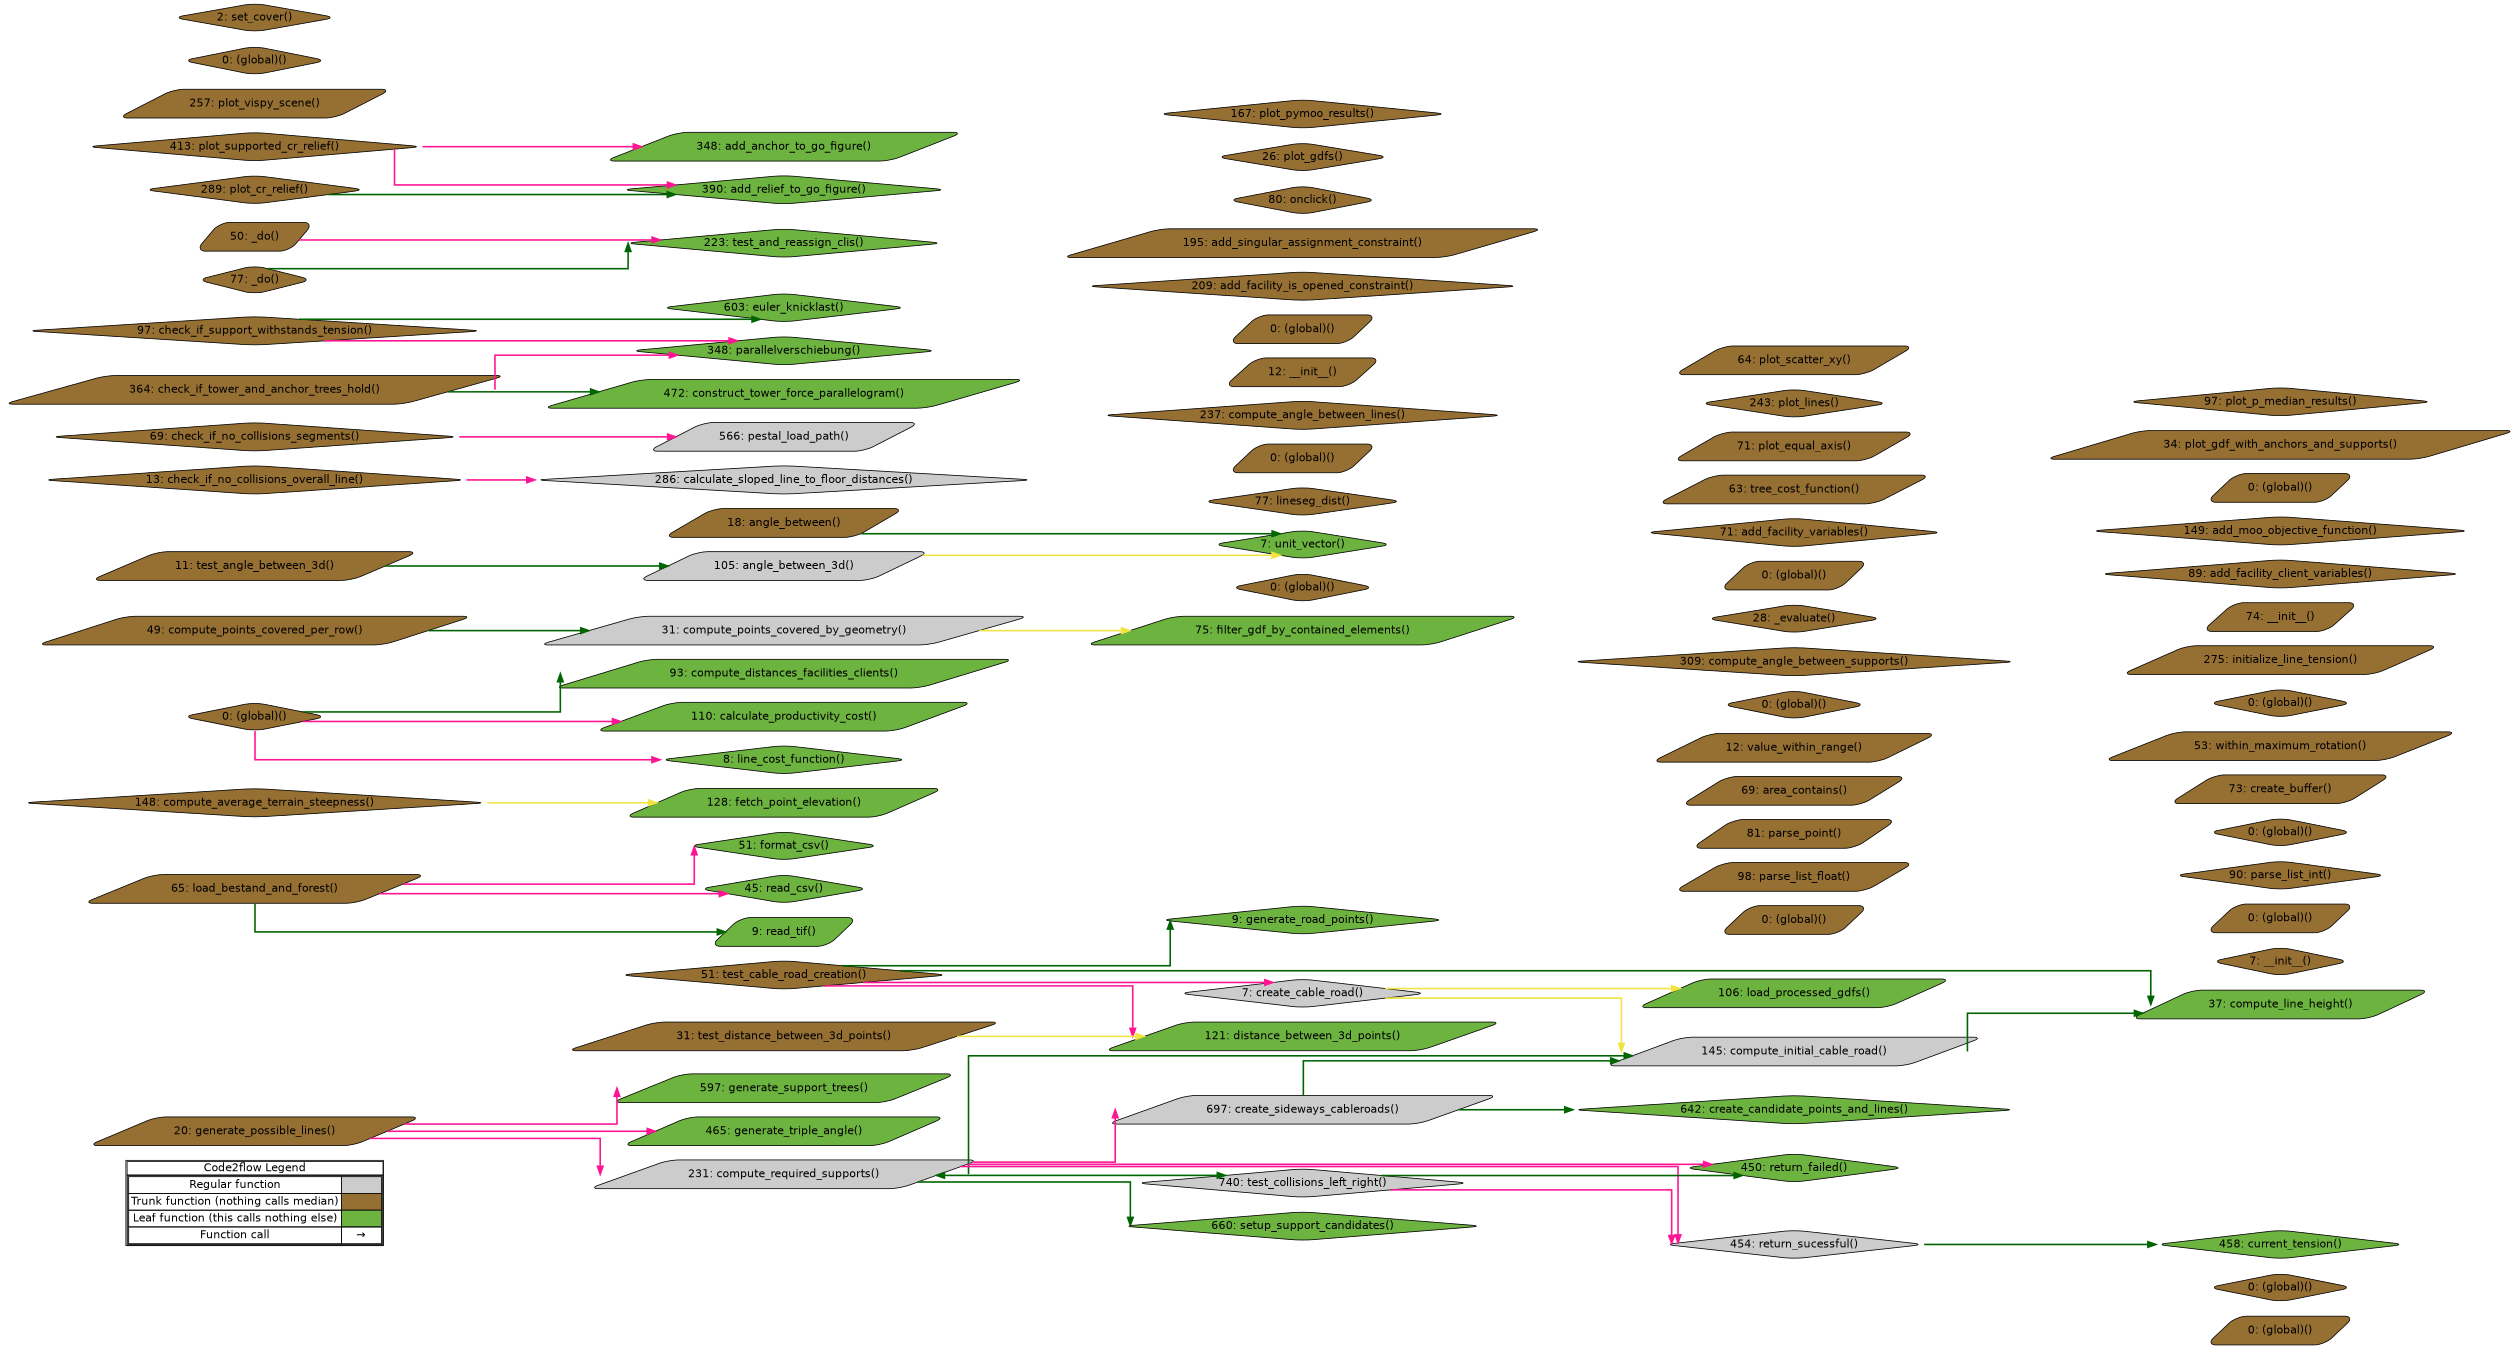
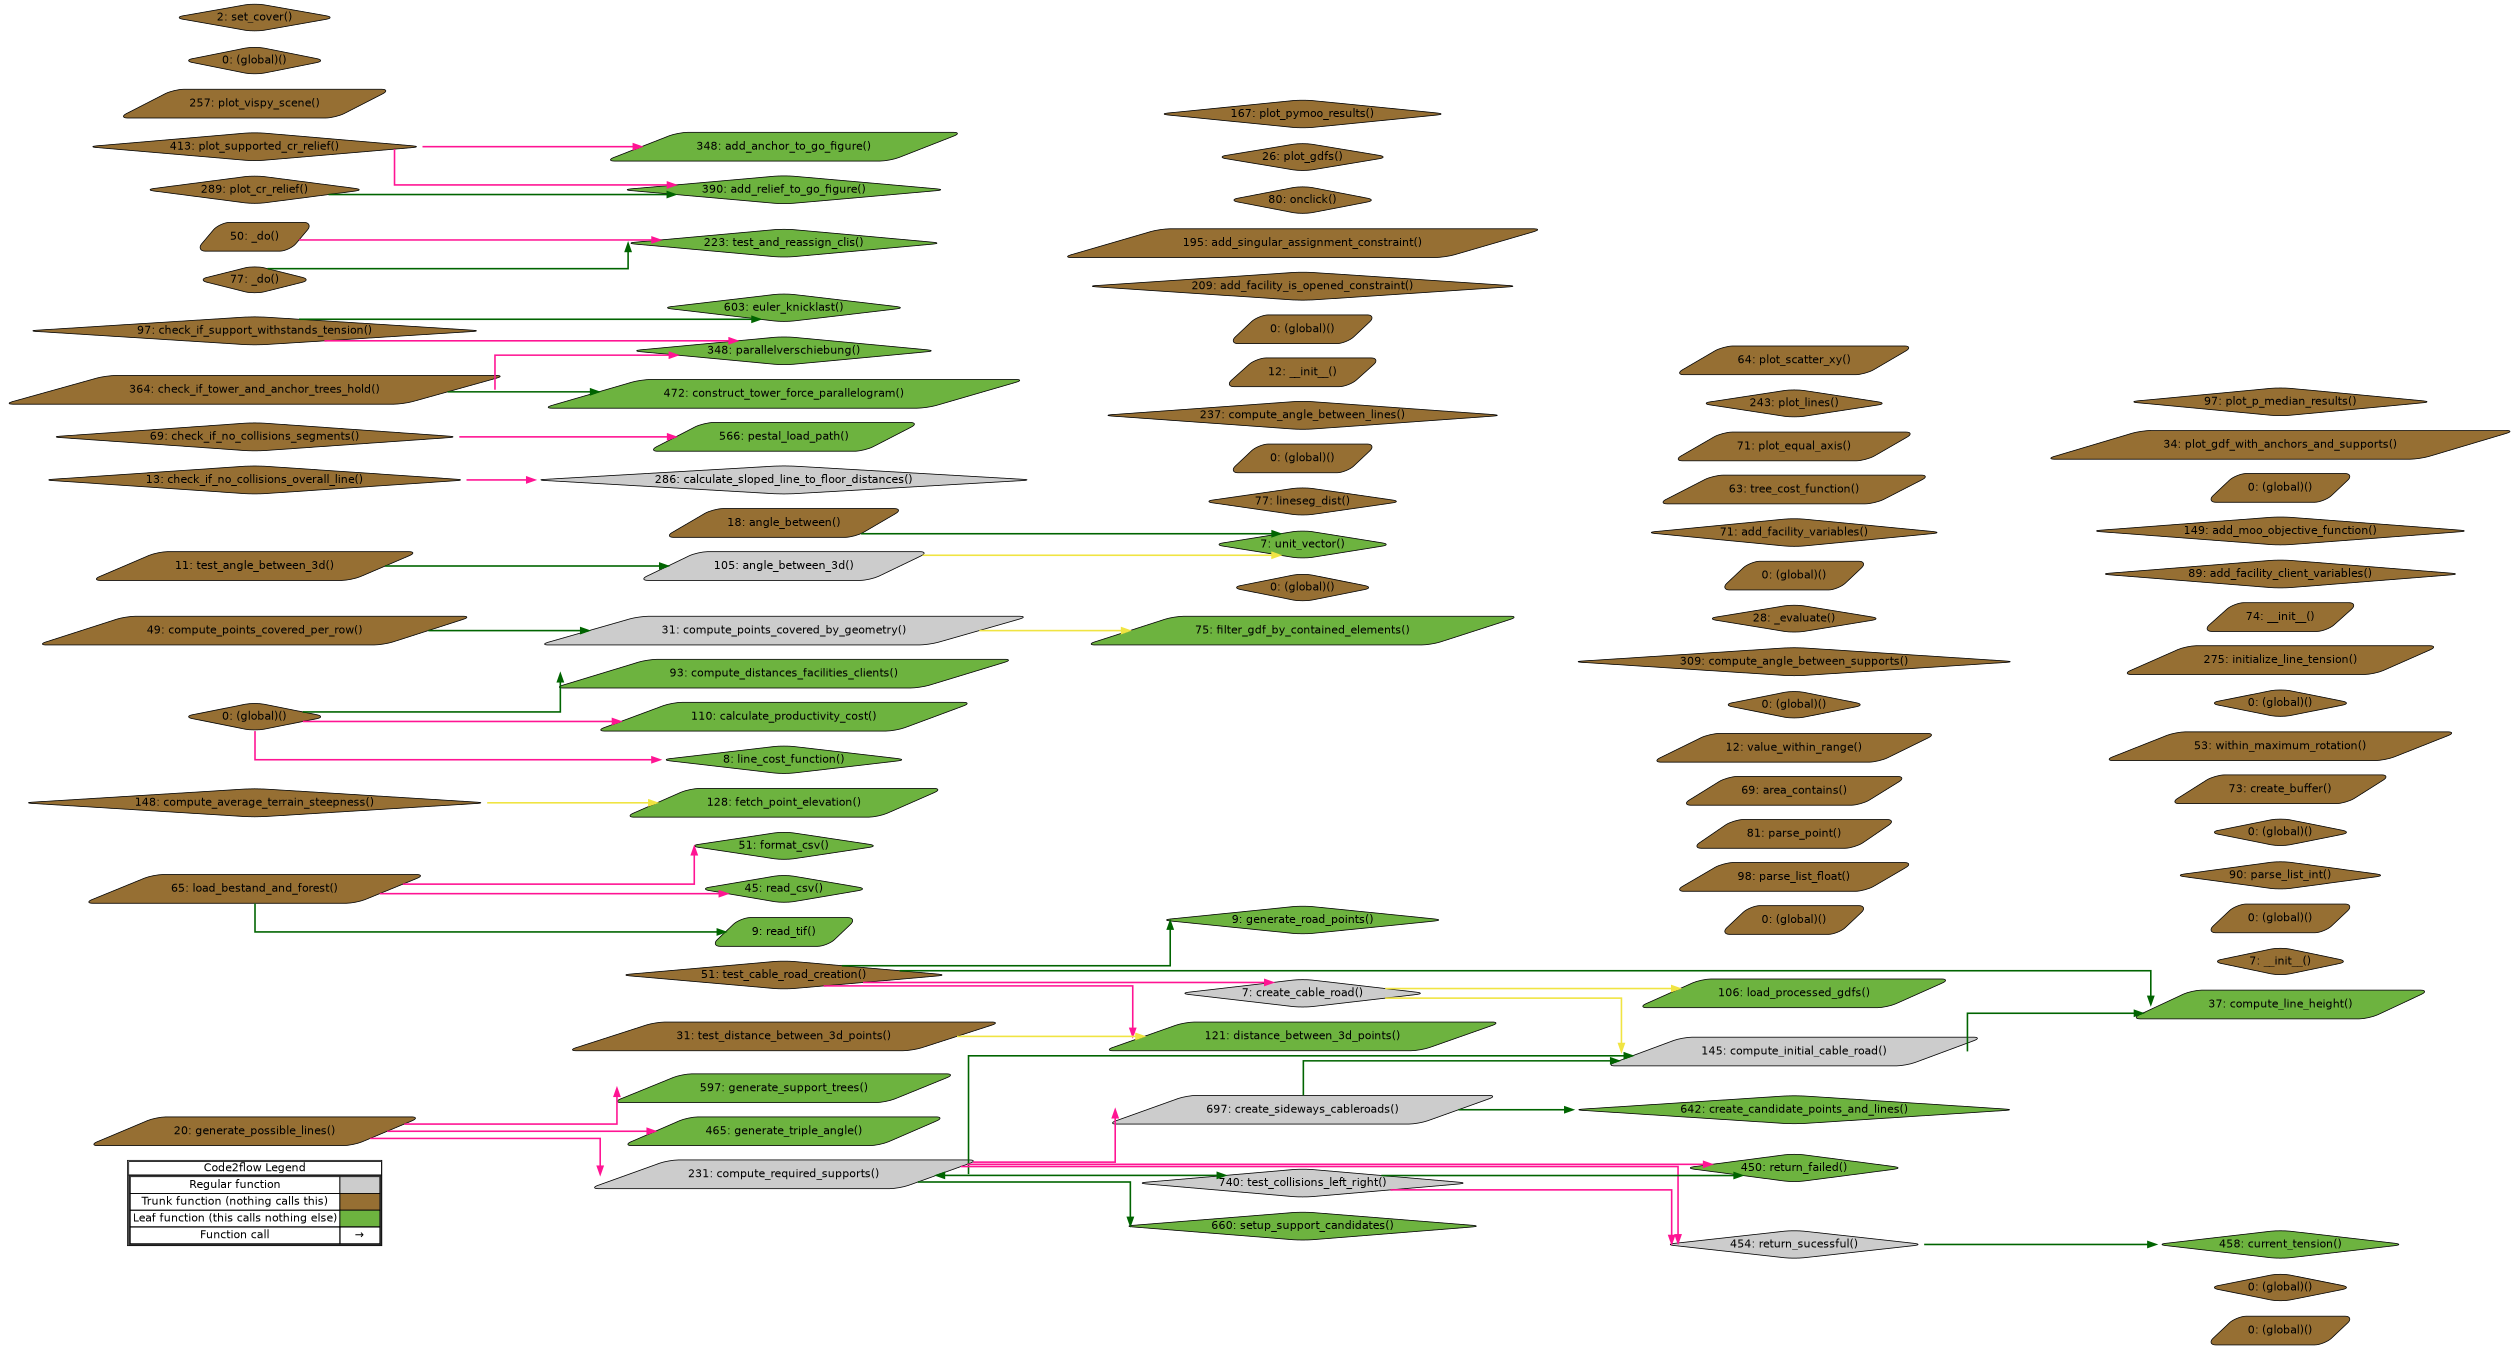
node "566: pestal_load_path()": fillcolor #cccccc -> #6db33f
node "Code2flow Legend": text "Trunk function (nothing calls median)" -> "Trunk function (nothing calls this)"
